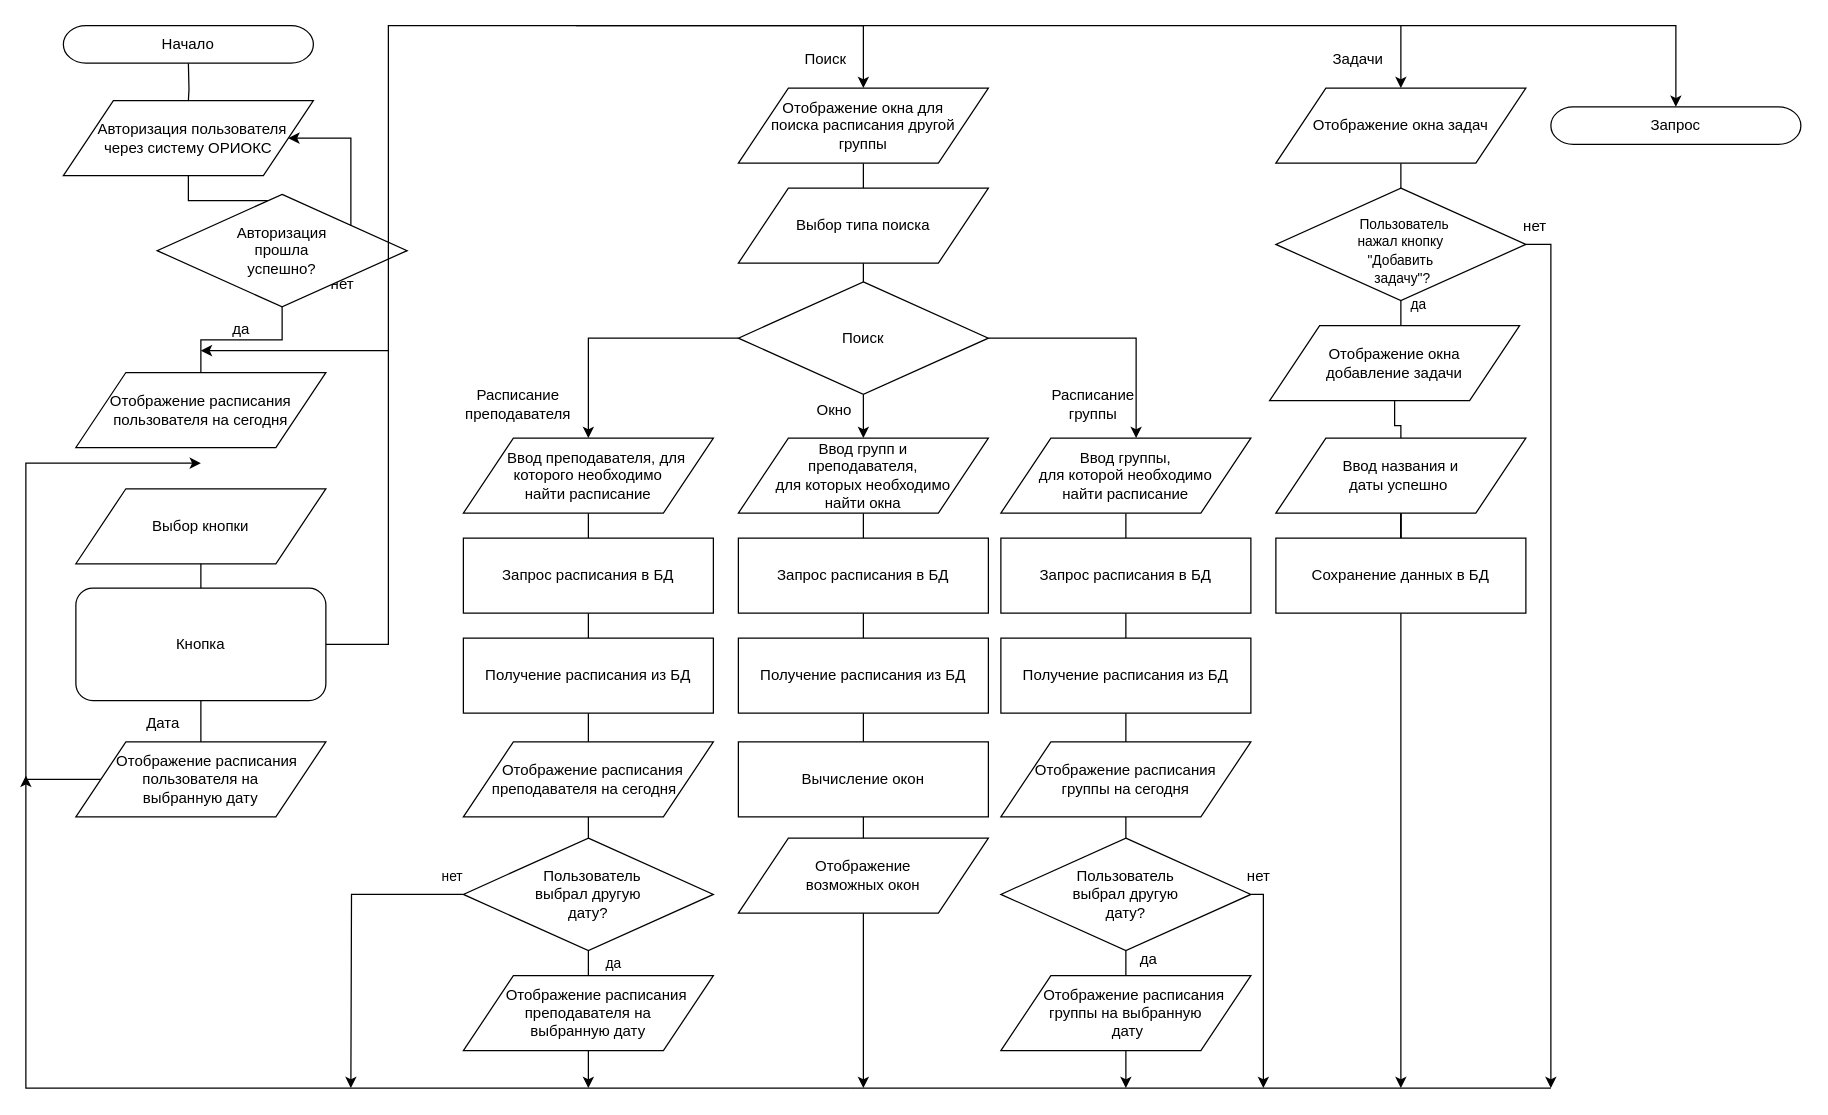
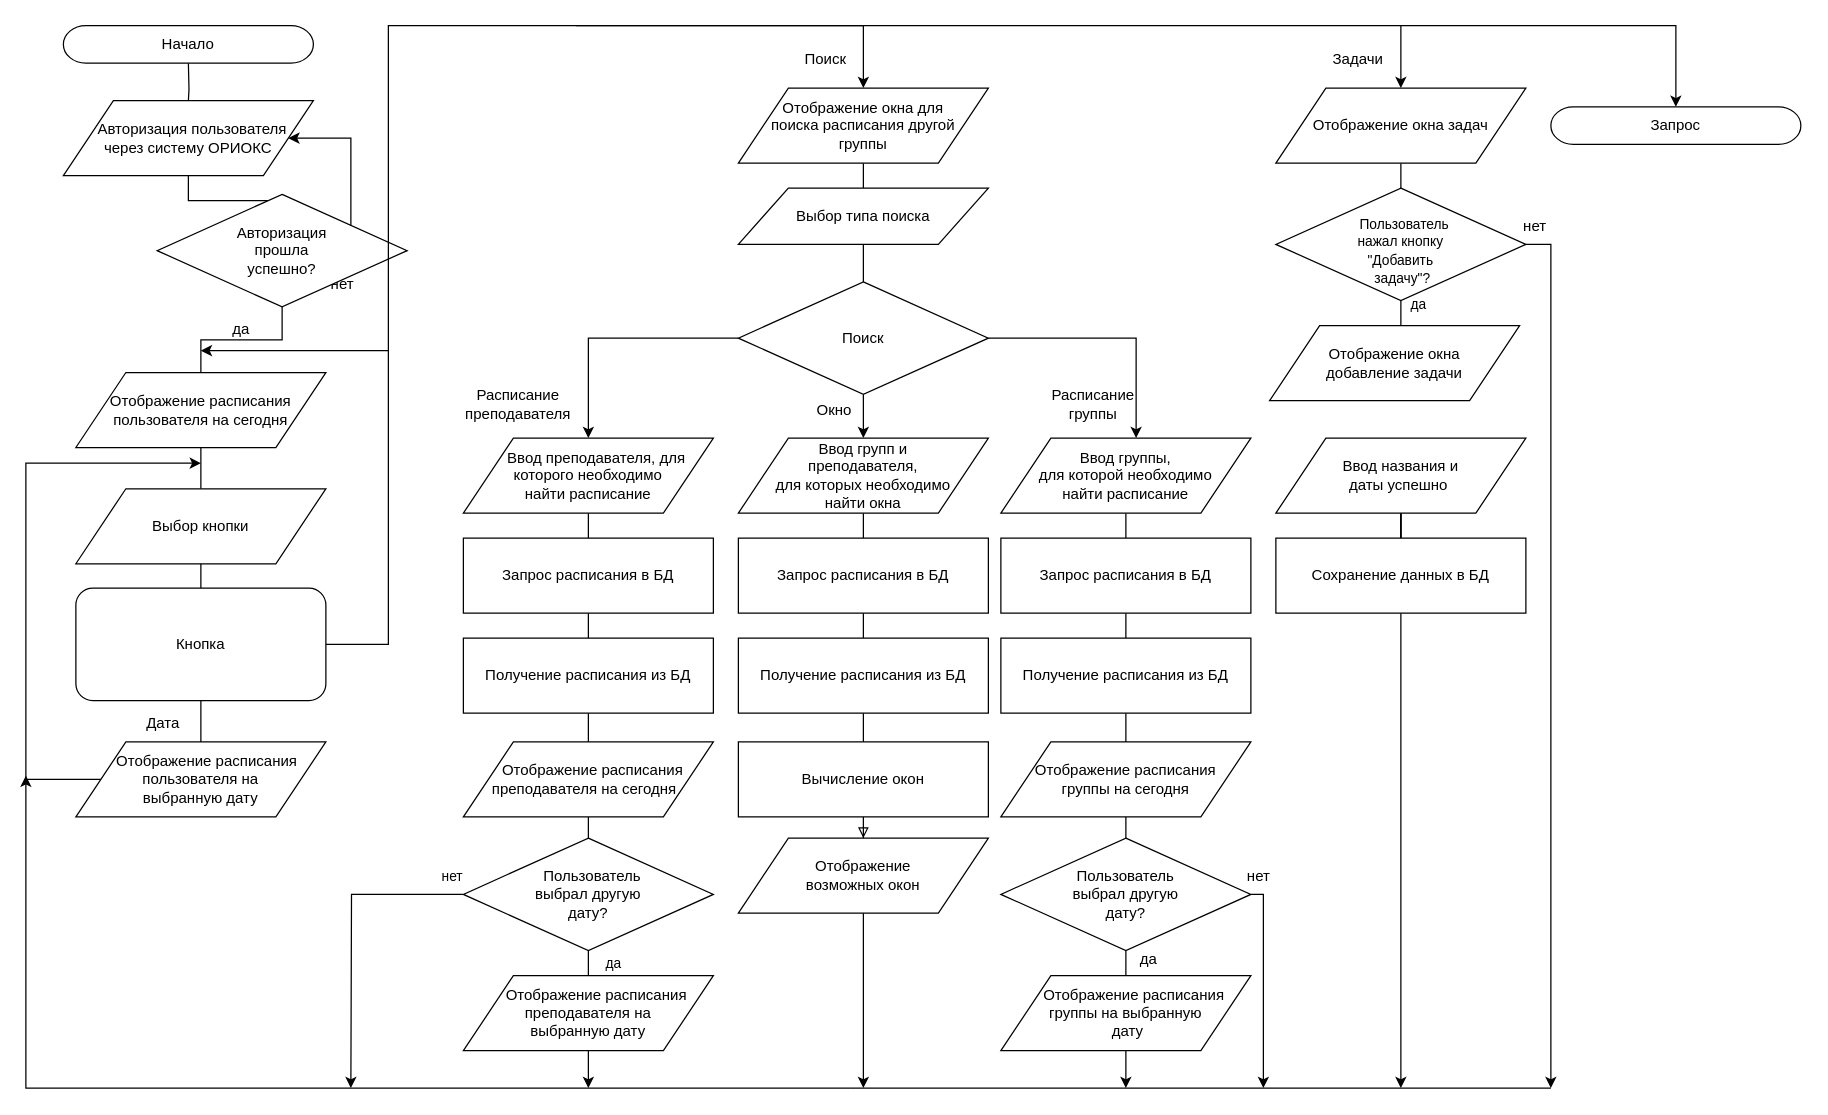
node "Выбор типа поиска": size 250x75 -> 250x56
edge "Отображение окна добавление задачи" -- "Ввод названия и даты успешно": removed
edge "Отображение расписания пользователя на сегодня" -- "Выбор кнопки": added
edge "Вычисление окон" -- "Отображение возможных окон": arrowhead none -> block
